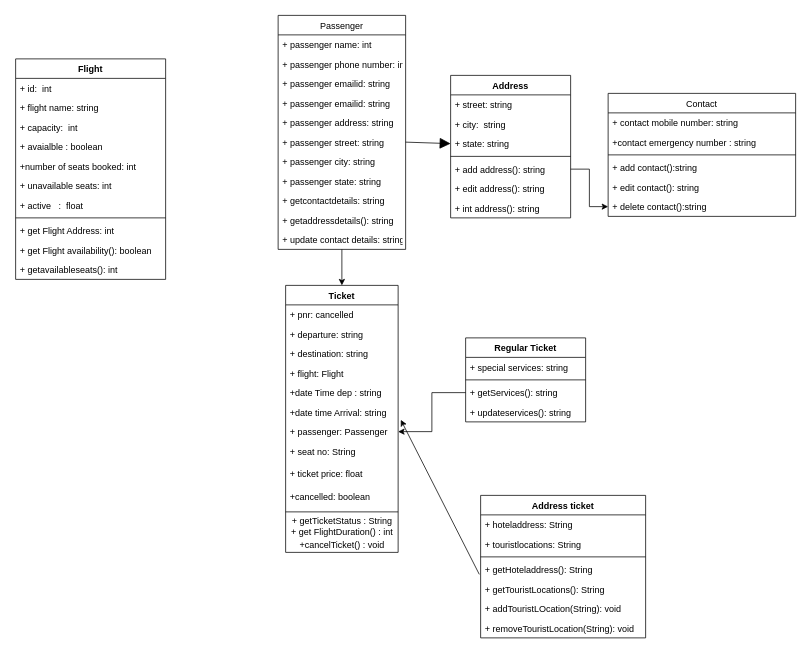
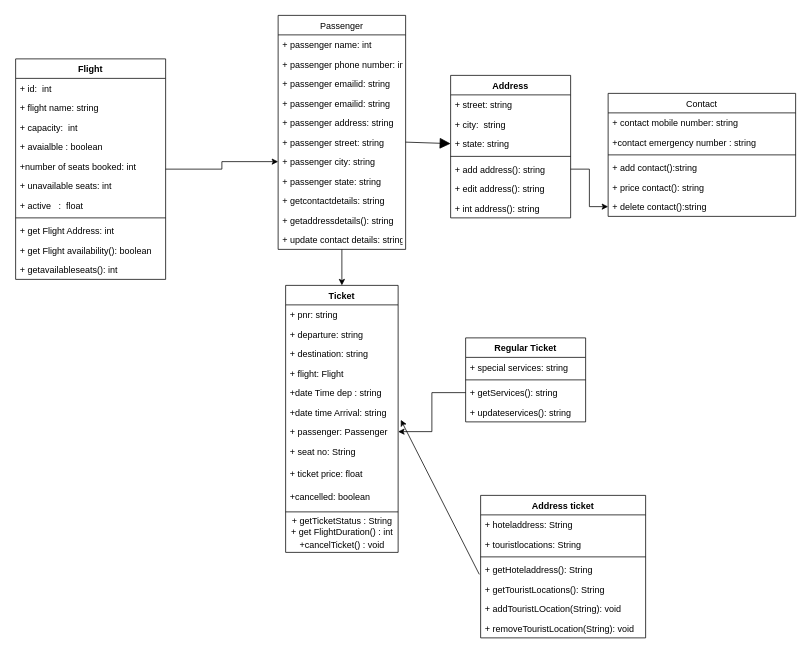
edge "Flight" -> "+ passenger city: string": added
node "+ edit contact(): string": label "+ edit contact(): string" -> "+ price contact(): string"
node "+ pnr: cancelled": label "+ pnr: cancelled" -> "+ pnr: string"
